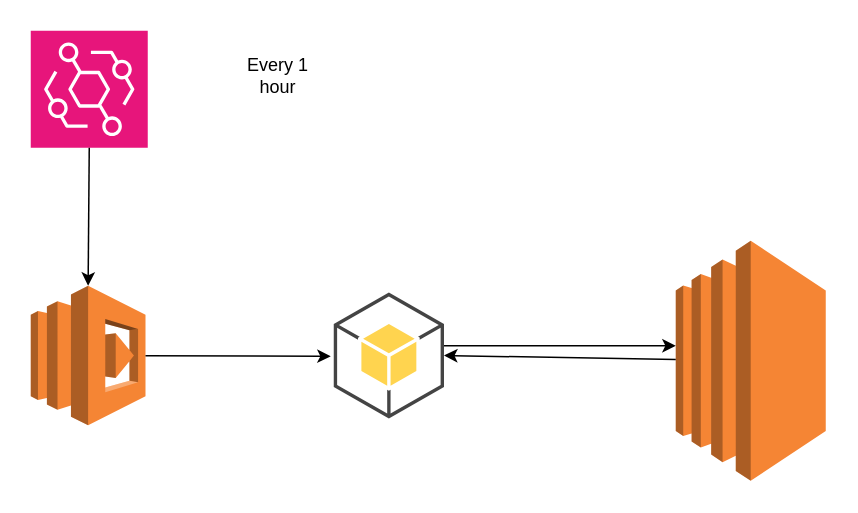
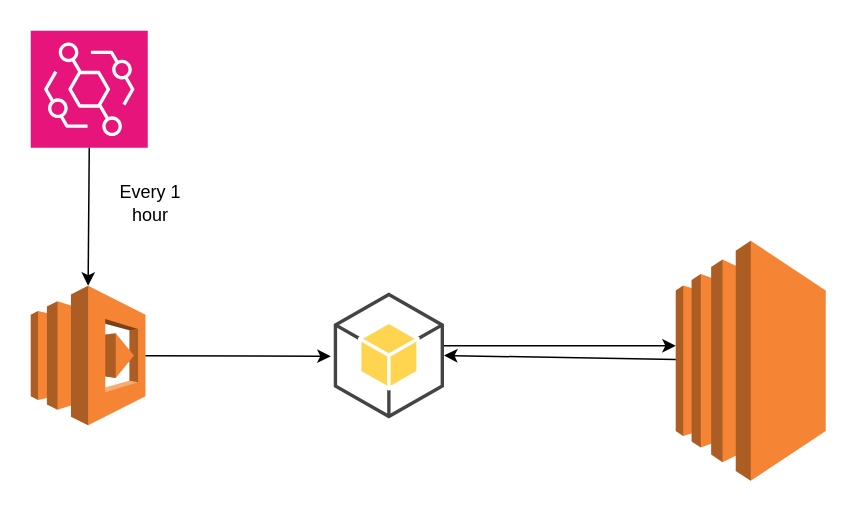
node "Every 1 hour": moved (278, 76) -> (151, 203)
